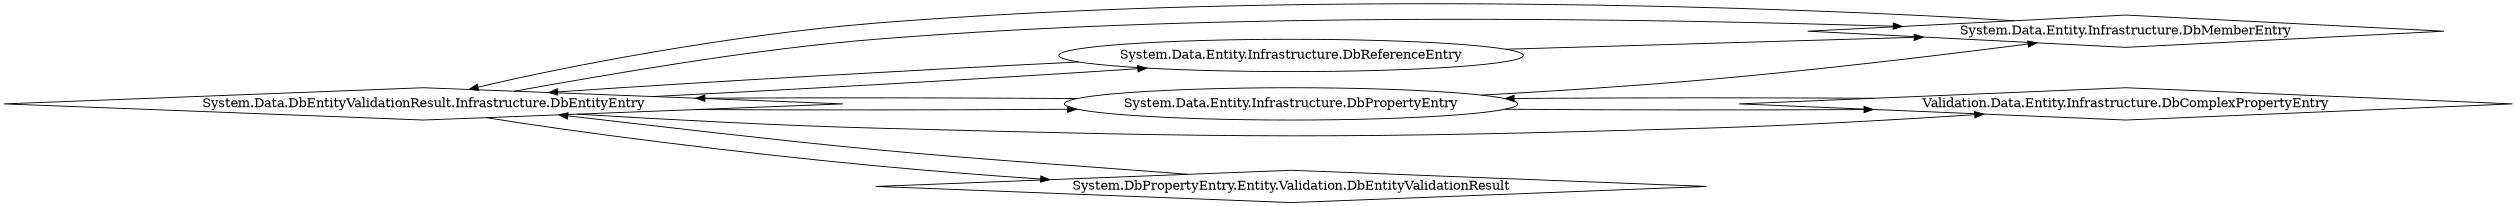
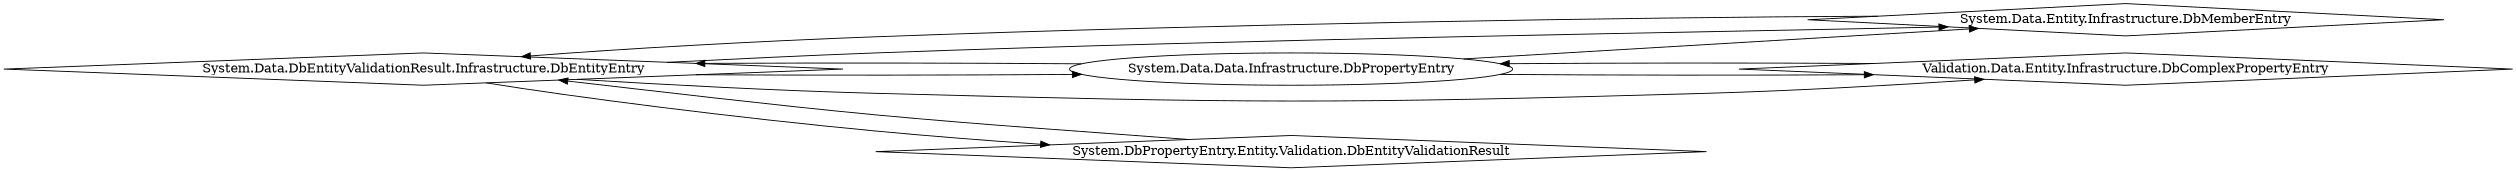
node "System.Data.Entity.Infrastructure.DbReferenceEntry": removed
node "System.Data.Entity.Infrastructure.DbPropertyEntry": label "System.Data.Entity.Infrastructure.DbPropertyEntry" -> "System.Data.Data.Infrastructure.DbPropertyEntry"
